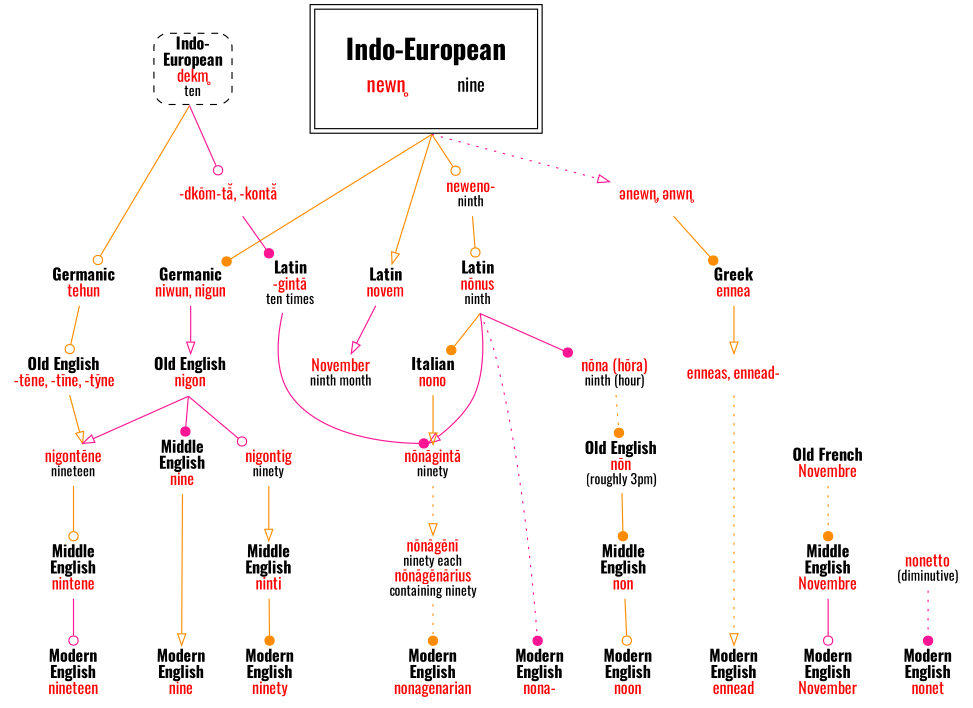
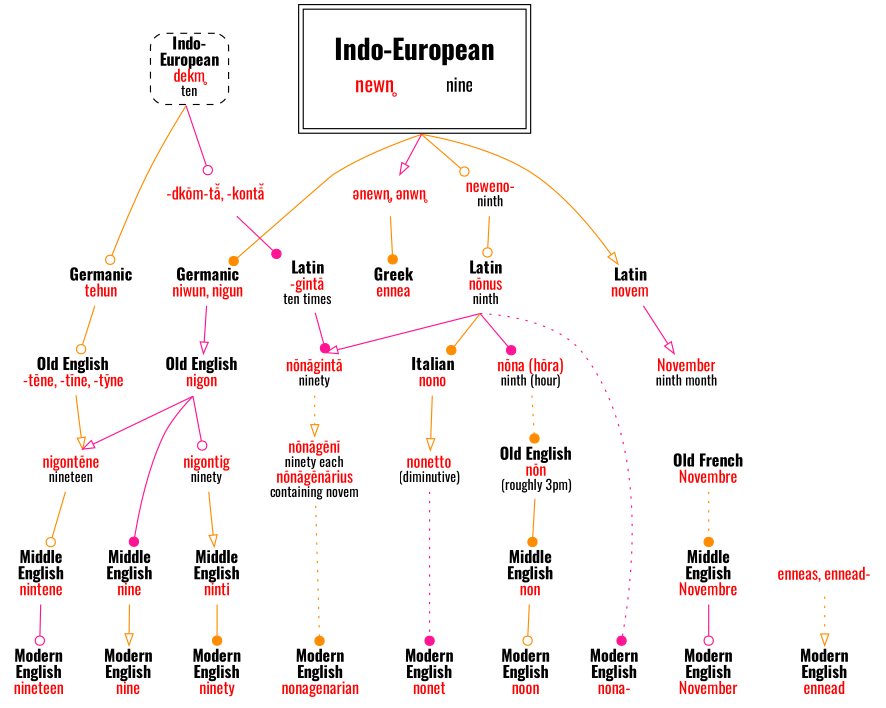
edge "Indo-European" -> "ənewn̥, ənwn̥": style dotted -> solid
edge "Greek" -> "enneas, ennead-": removed
edge "Italian" -> "nōnāgintā": now "Italian" -> "nonetto"
node "nōnāgēnī": text "containing ninety" -> "containing novem"
